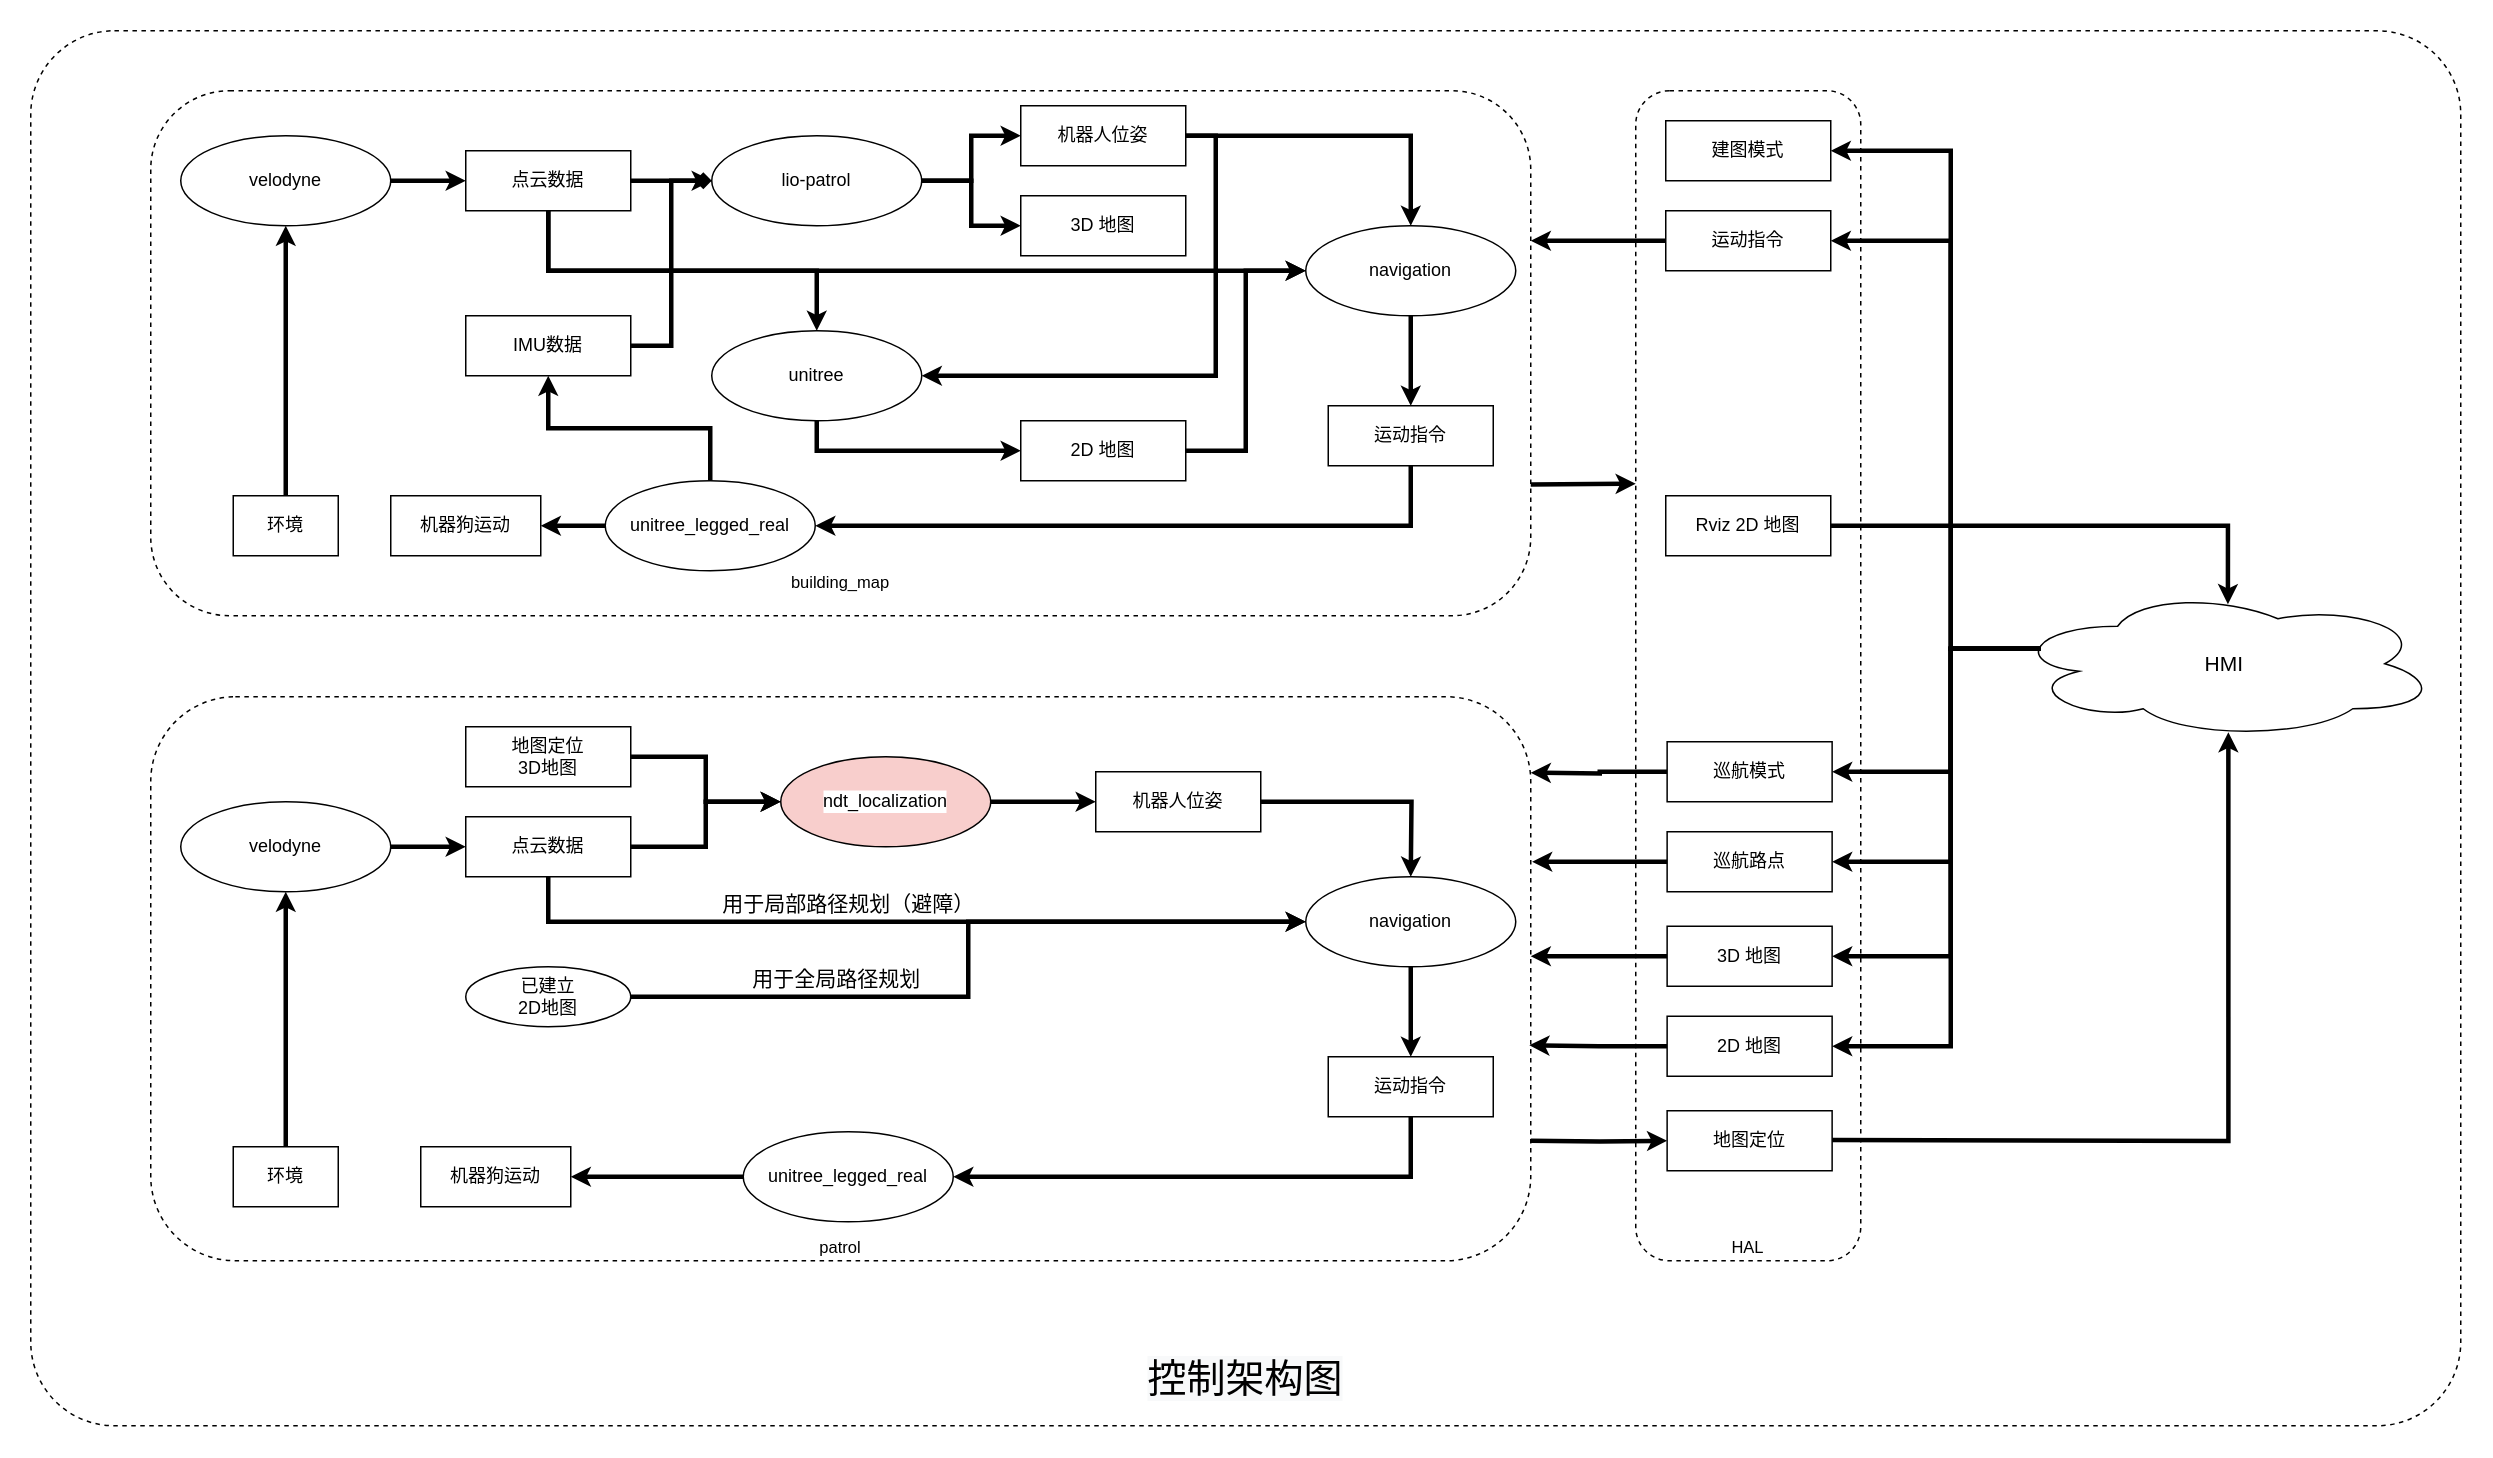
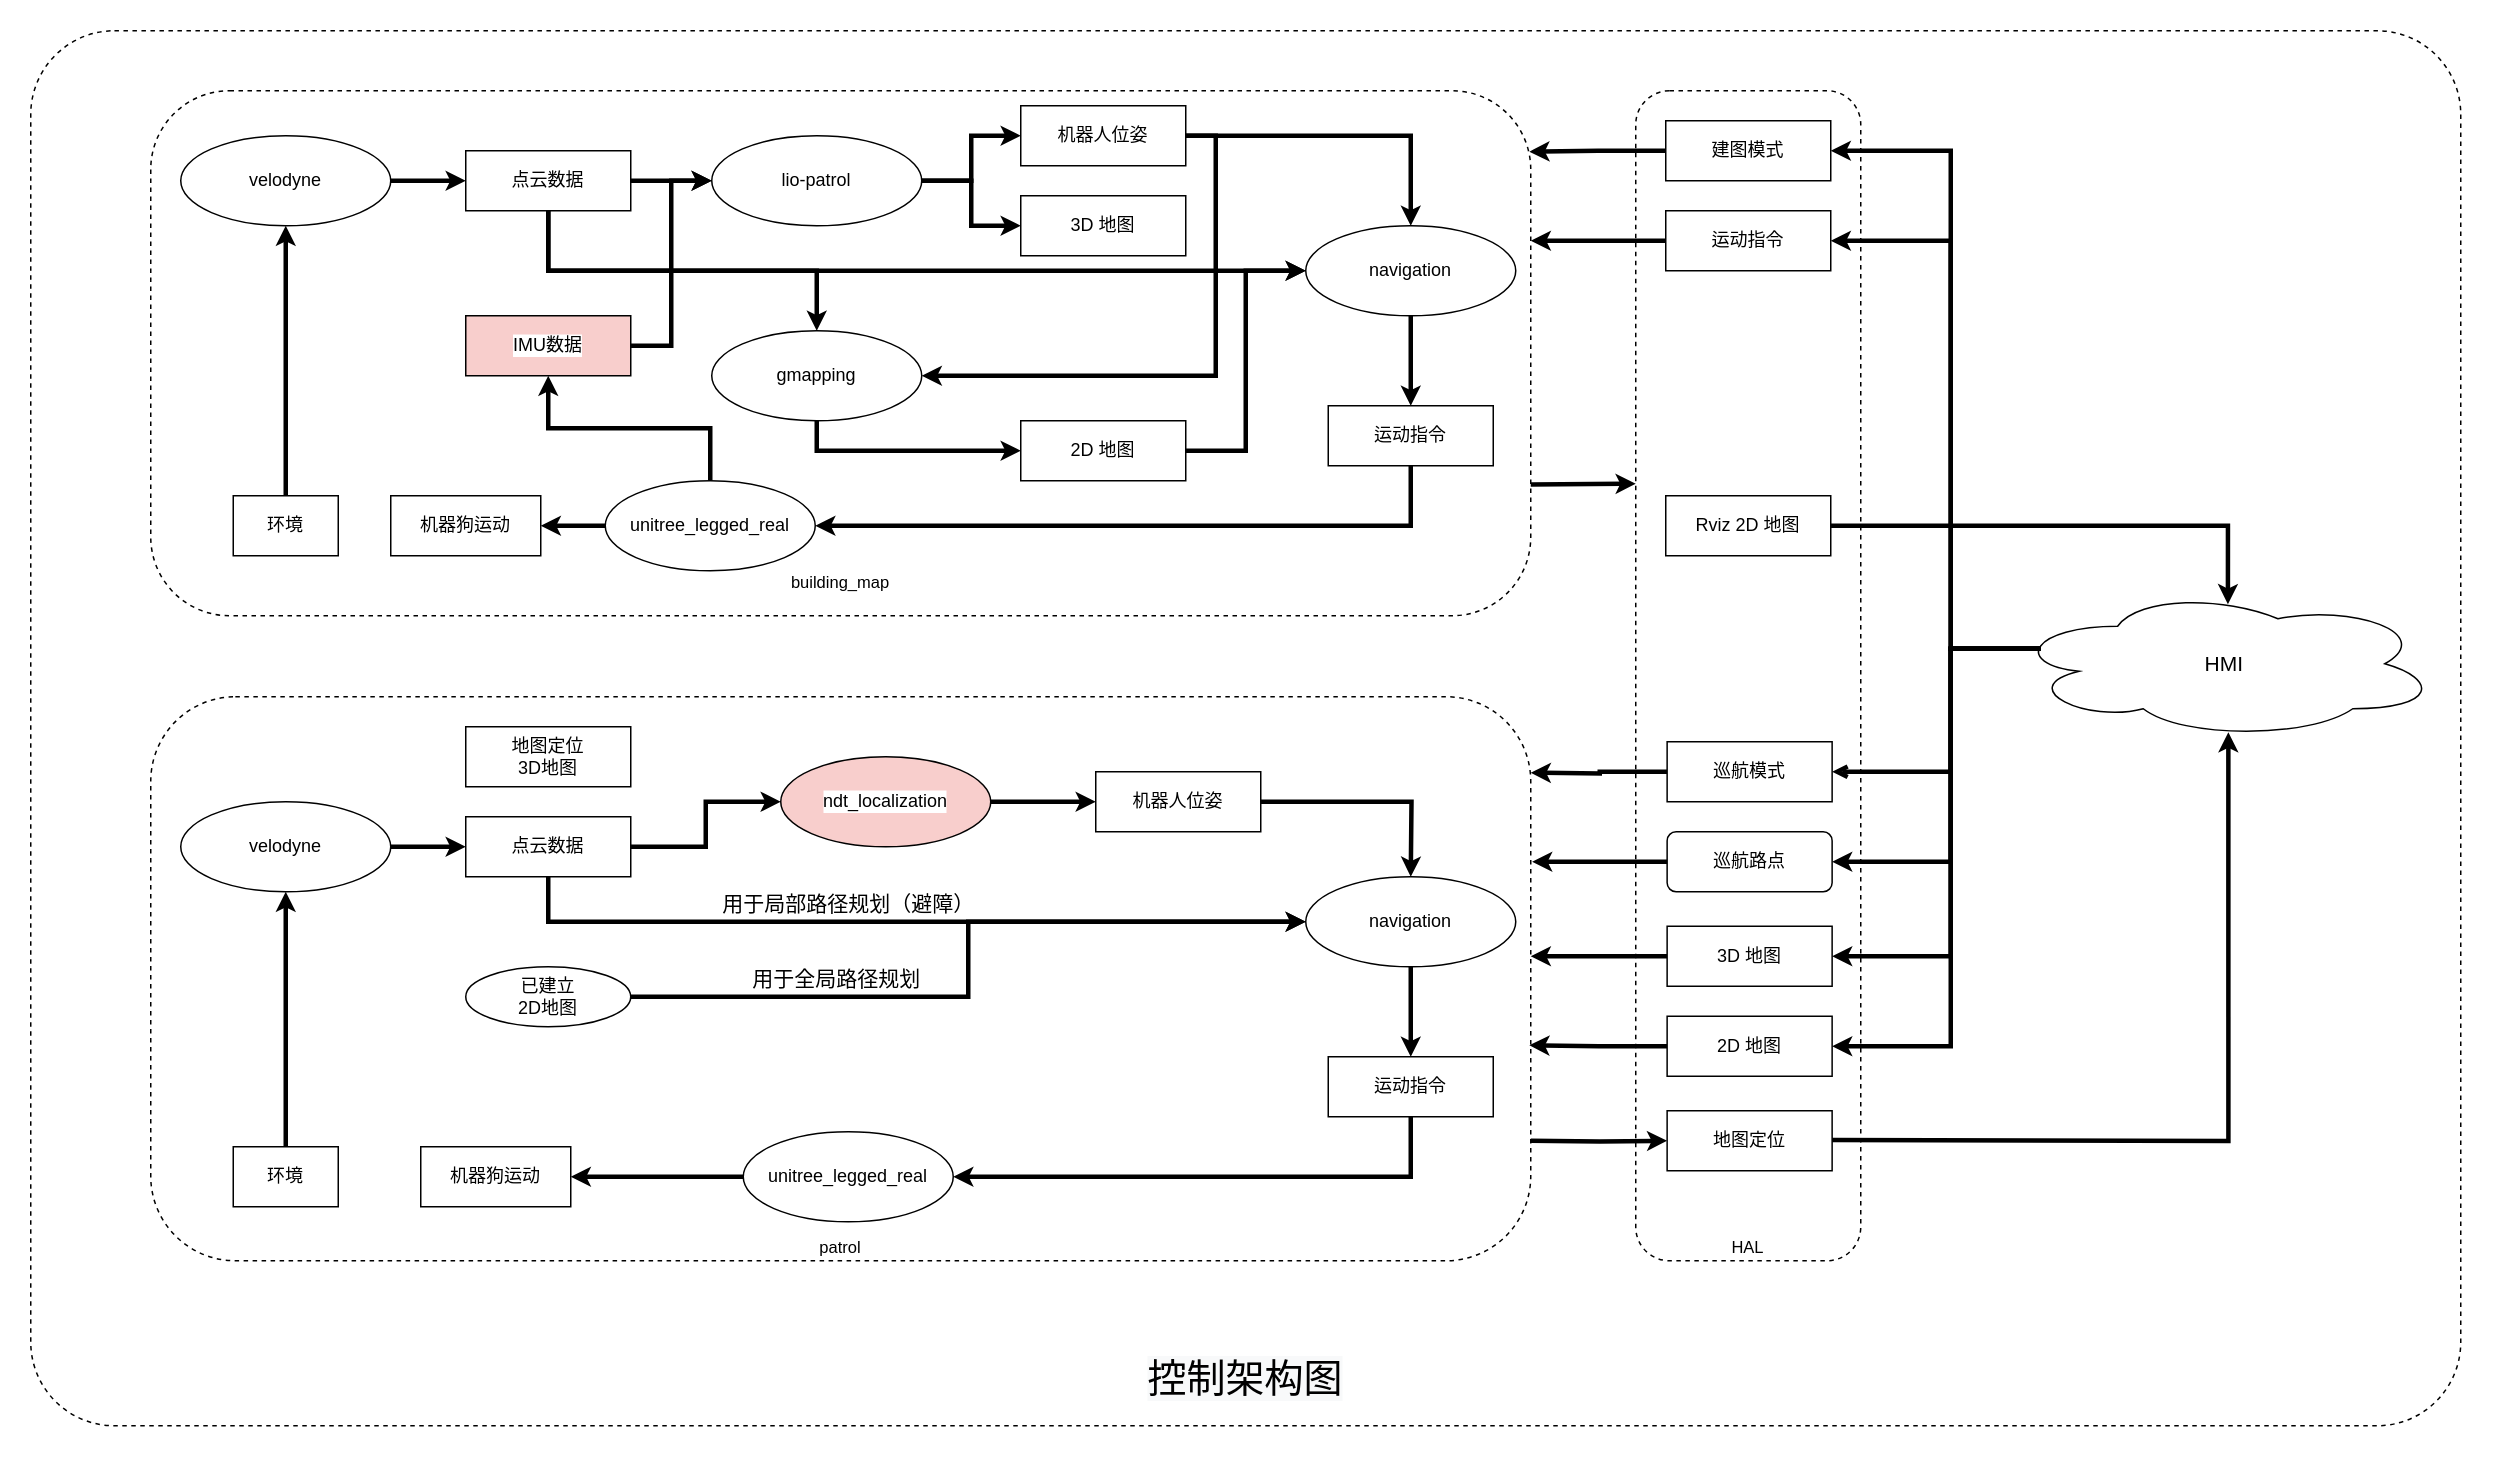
edge "建图模式" -> "building_map": added
node "IMU数据": fillcolor #ffffff -> #f8cecc
edge "IMU数据" -> "lio-patrol": arrowhead diamond -> classic
node "unitree": label "unitree" -> "gmapping"
edge "地图定位 3D地图" -> "ndt_localization": removed
edge "HMI" -> "巡航模式": arrowhead classic -> open
node "巡航路点": shape rectangle -> rounded rectangle
